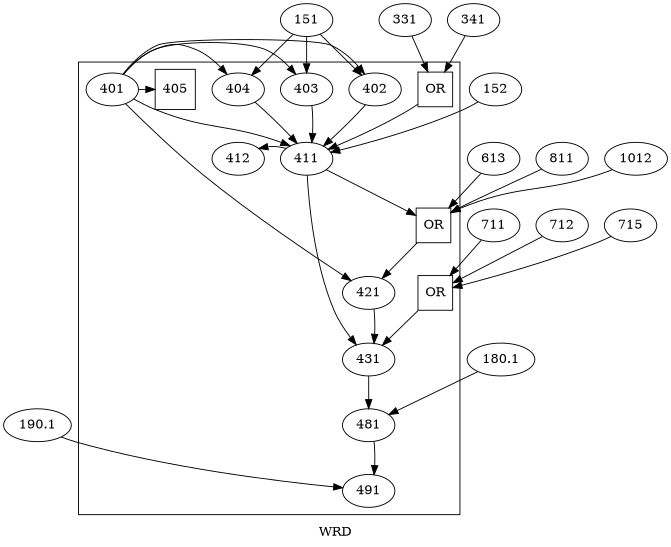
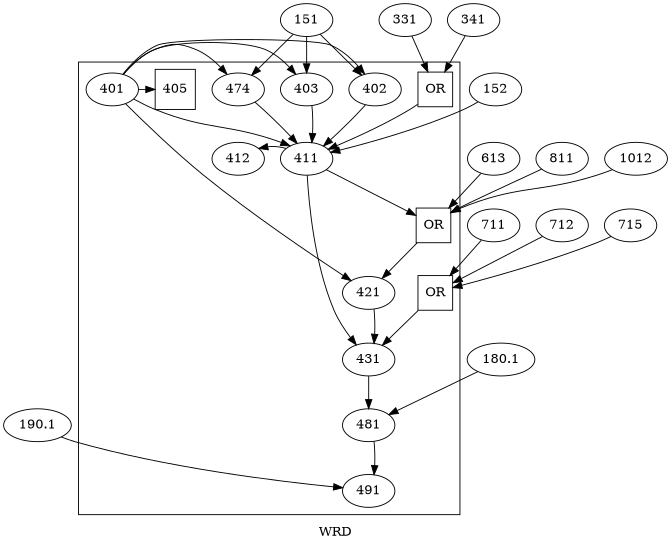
node "404": label "404" -> "474"
